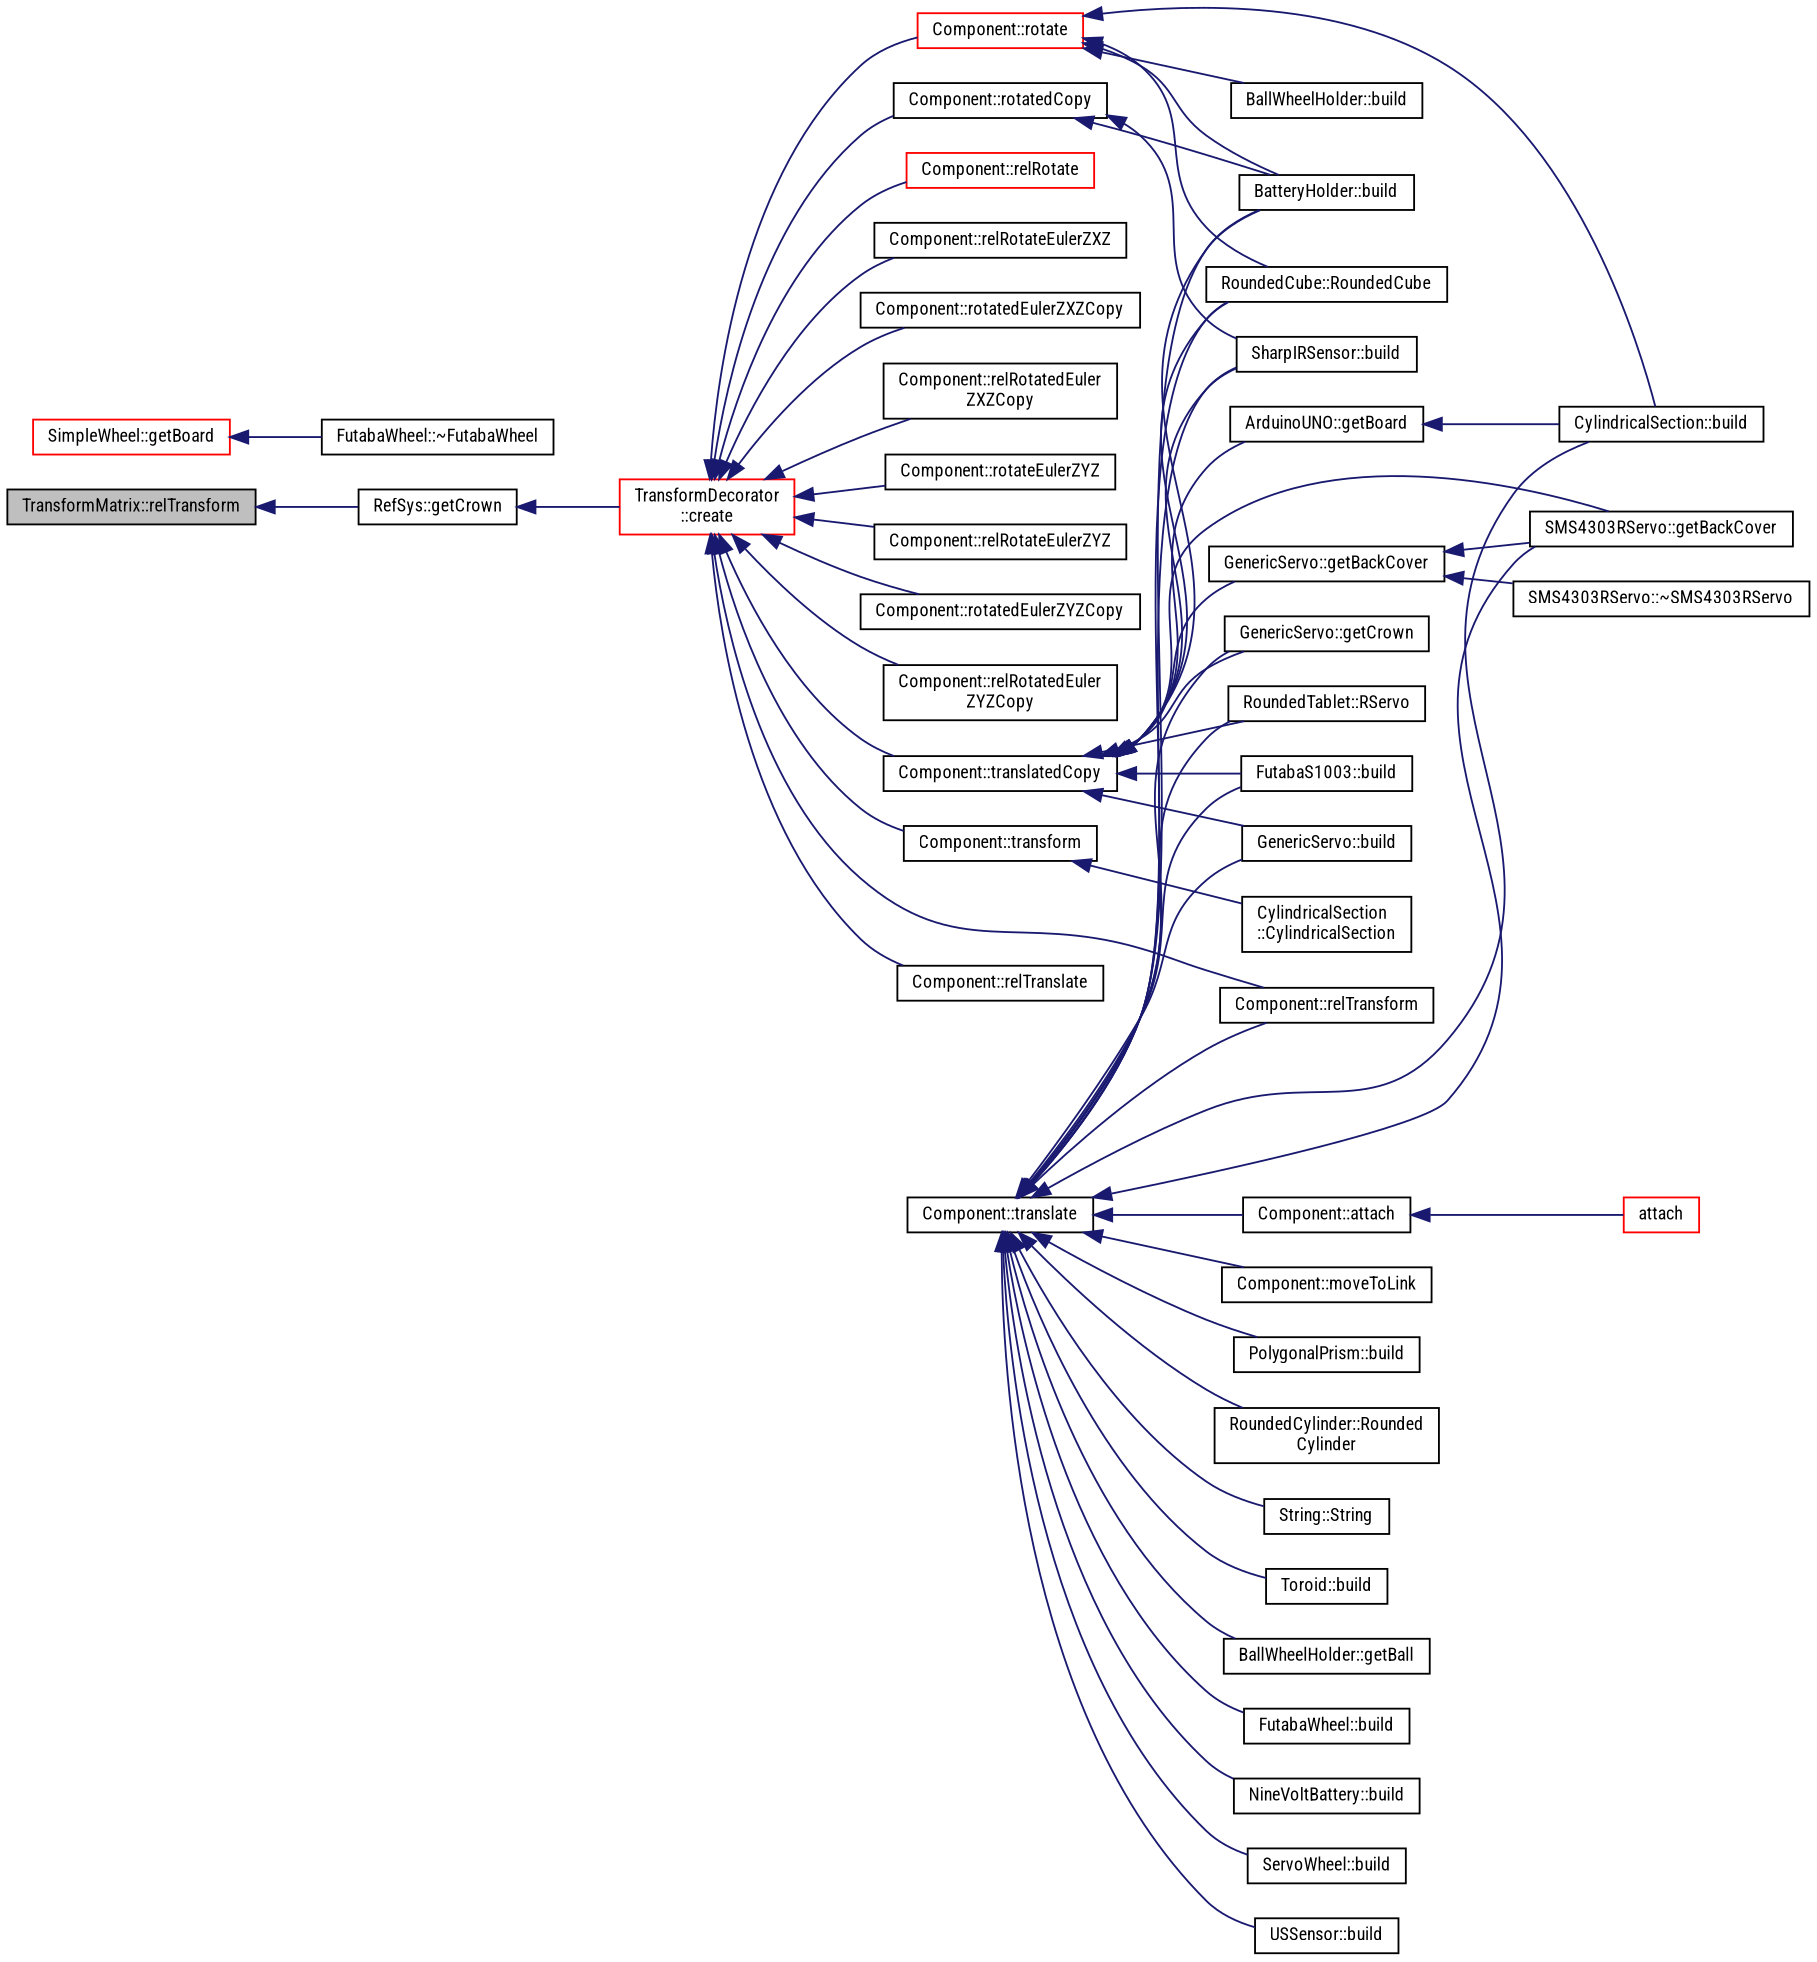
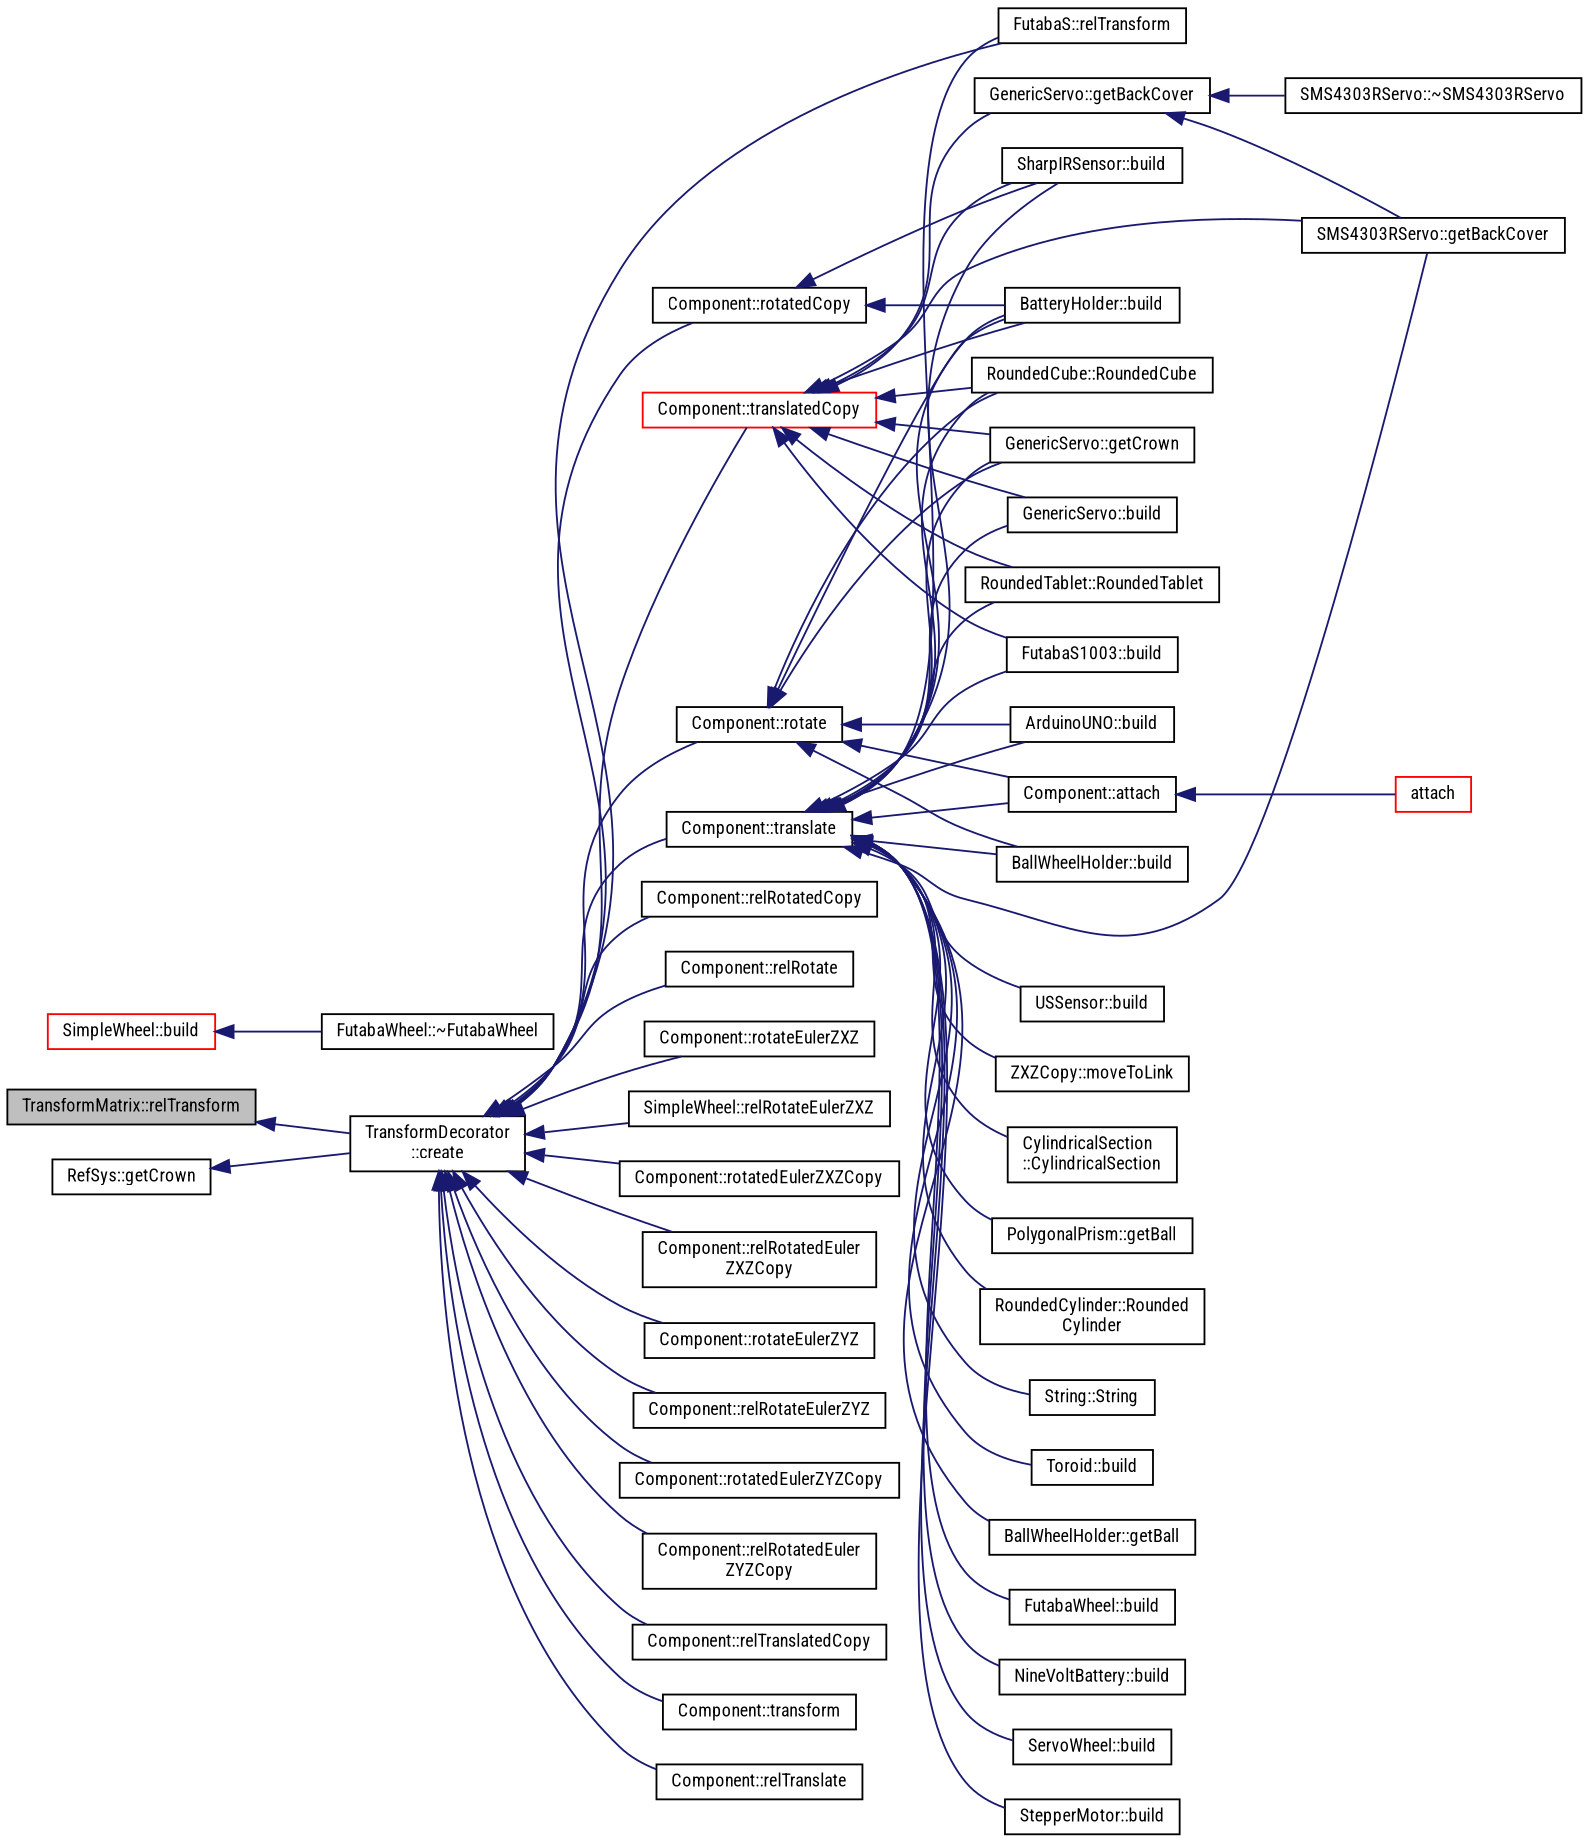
node "Component::rotate": color red -> black
node "Component::relRotate": color red -> black
node "Component::relRotateEulerZXZ": label "Component::relRotateEulerZXZ" -> "SimpleWheel::relRotateEulerZXZ"
node "ArduinoUNO::getBoard": removed
node "CylindricalSection::build": label "CylindricalSection::build" -> "ArduinoUNO::build"
node "SimpleWheel::getBoard": label "SimpleWheel::getBoard" -> "SimpleWheel::build"
edge "RefSys::getCrown" -> "TransformMatrix::relTransform": now "TransformDecorator ::create" -> "TransformMatrix::relTransform"
node "TransformDecorator ::create": color red -> black
edge "GenericServo::getCrown" -> "Component::rotate": added
node "RoundedTablet::RServo": label "RoundedTablet::RServo" -> "RoundedTablet::RoundedTablet"
edge "Component::attach" -> "Component::rotate": added
node "Component::translatedCopy": color black -> red
edge "BallWheelHolder::build" -> "Component::translate": added
edge "CylindricalSection ::CylindricalSection" -> "Component::transform": now "CylindricalSection ::CylindricalSection" -> "Component::translate"
node "Component::relRotatedCopy": added
edge "Component::translate" -> "TransformDecorator ::create": added
node "Component::relTransform": label "Component::relTransform" -> "FutabaS::relTransform"
node "Component::rotateEulerZXZ": added
node "Component::moveToLink": label "Component::moveToLink" -> "ZXZCopy::moveToLink"
node "PolygonalPrism::build": label "PolygonalPrism::build" -> "PolygonalPrism::getBall"
node "Component::relTranslatedCopy": added
node "StepperMotor::build": added
